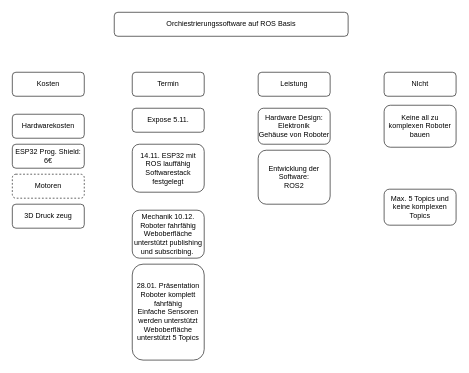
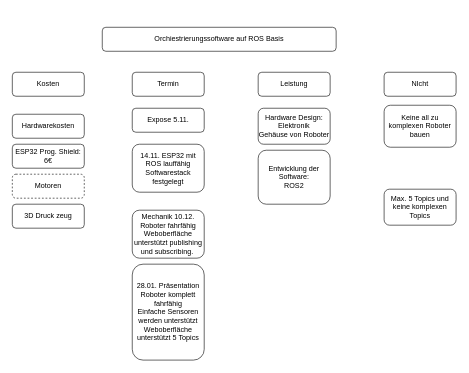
node "Orchiestrierungssoftware auf ROS Basis": moved (231, 24) -> (219, 39)
